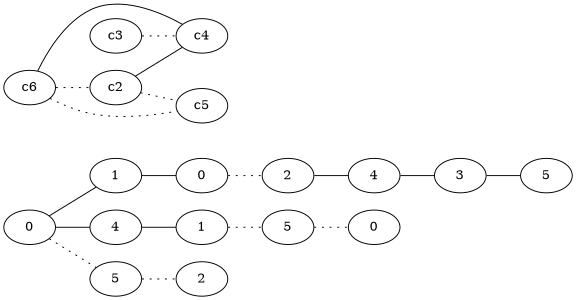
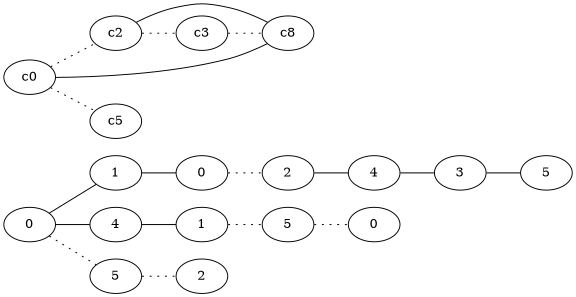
node "c4": label "c4" -> "c8"
node "c6": label "c6" -> "c0"
edge "c2" -- "c5": now "c2" -- "c3"
